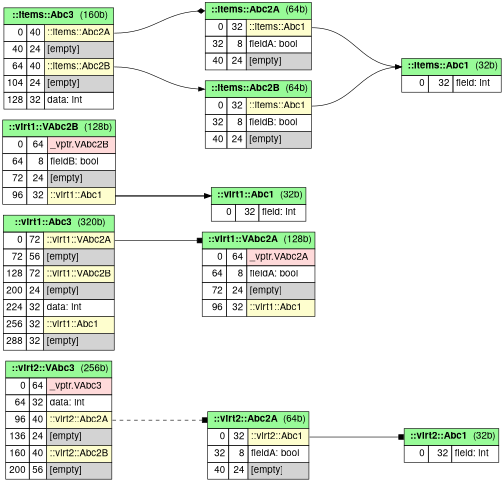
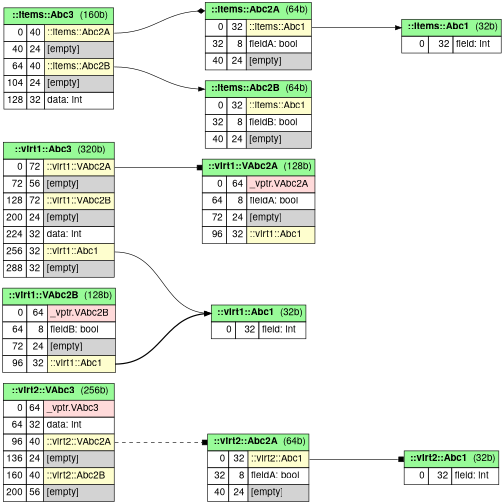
edge "::items::Abc2B" -> "::items::Abc1": removed
edge "::virt1::Abc3" -> "::virt1::Abc1": added
node "::virt2::VAbc3": text "::virt2::Abc2A" -> "::virt2::VAbc2A"
